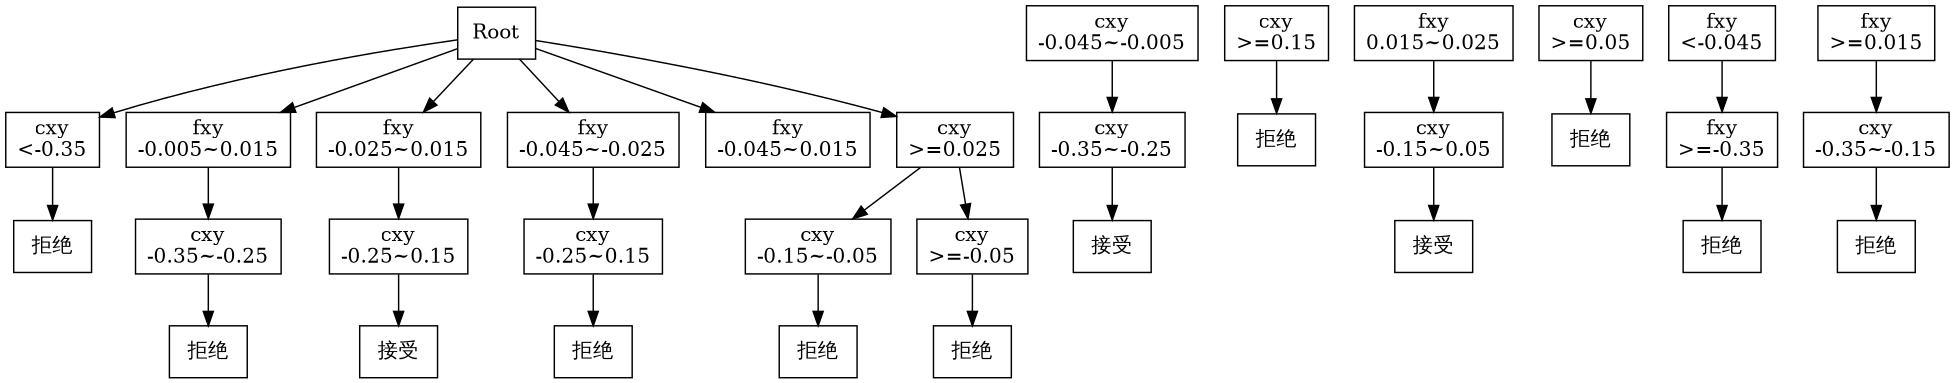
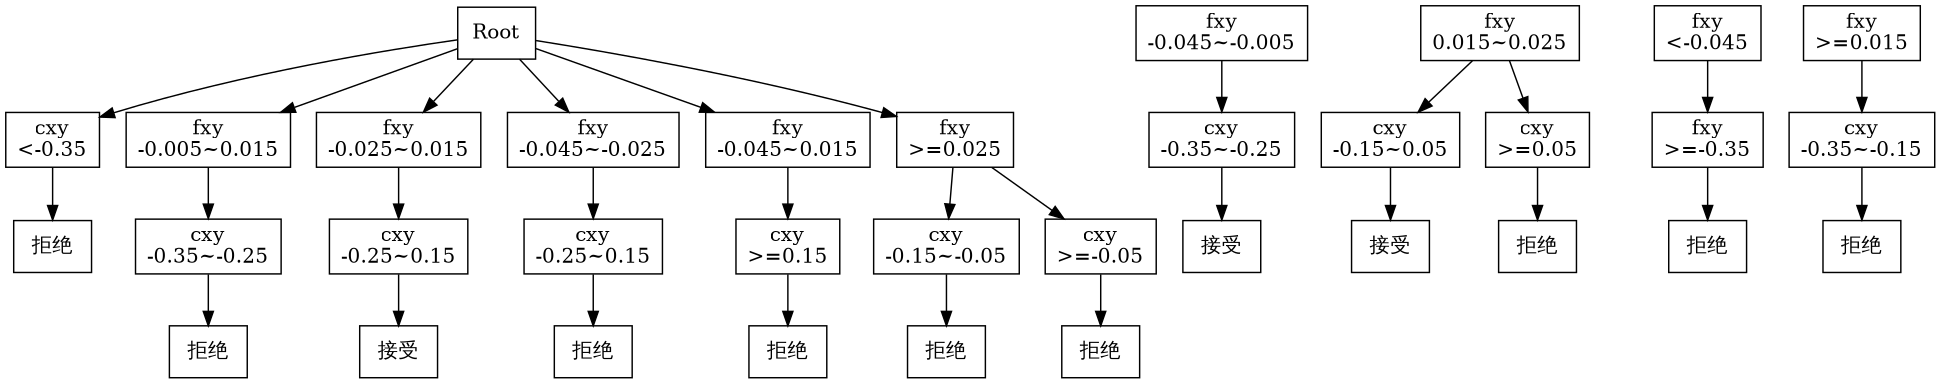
node "cxy -0.045~-0.005": label "cxy -0.045~-0.005" -> "fxy -0.045~-0.005"
edge "fxy 0.015~0.025" -> "cxy >=0.05": added
node "cxy >=0.025": label "cxy >=0.025" -> "fxy >=0.025"
edge "fxy -0.045~0.015" -> "cxy >=0.15": added
